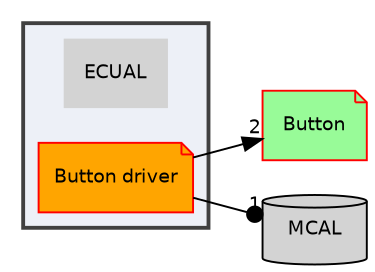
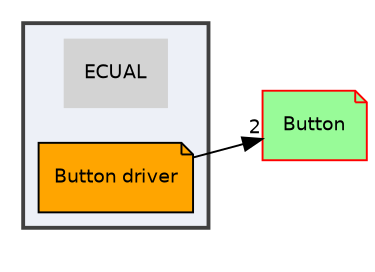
node "Button driver": color red -> black
node "MCAL": removed
